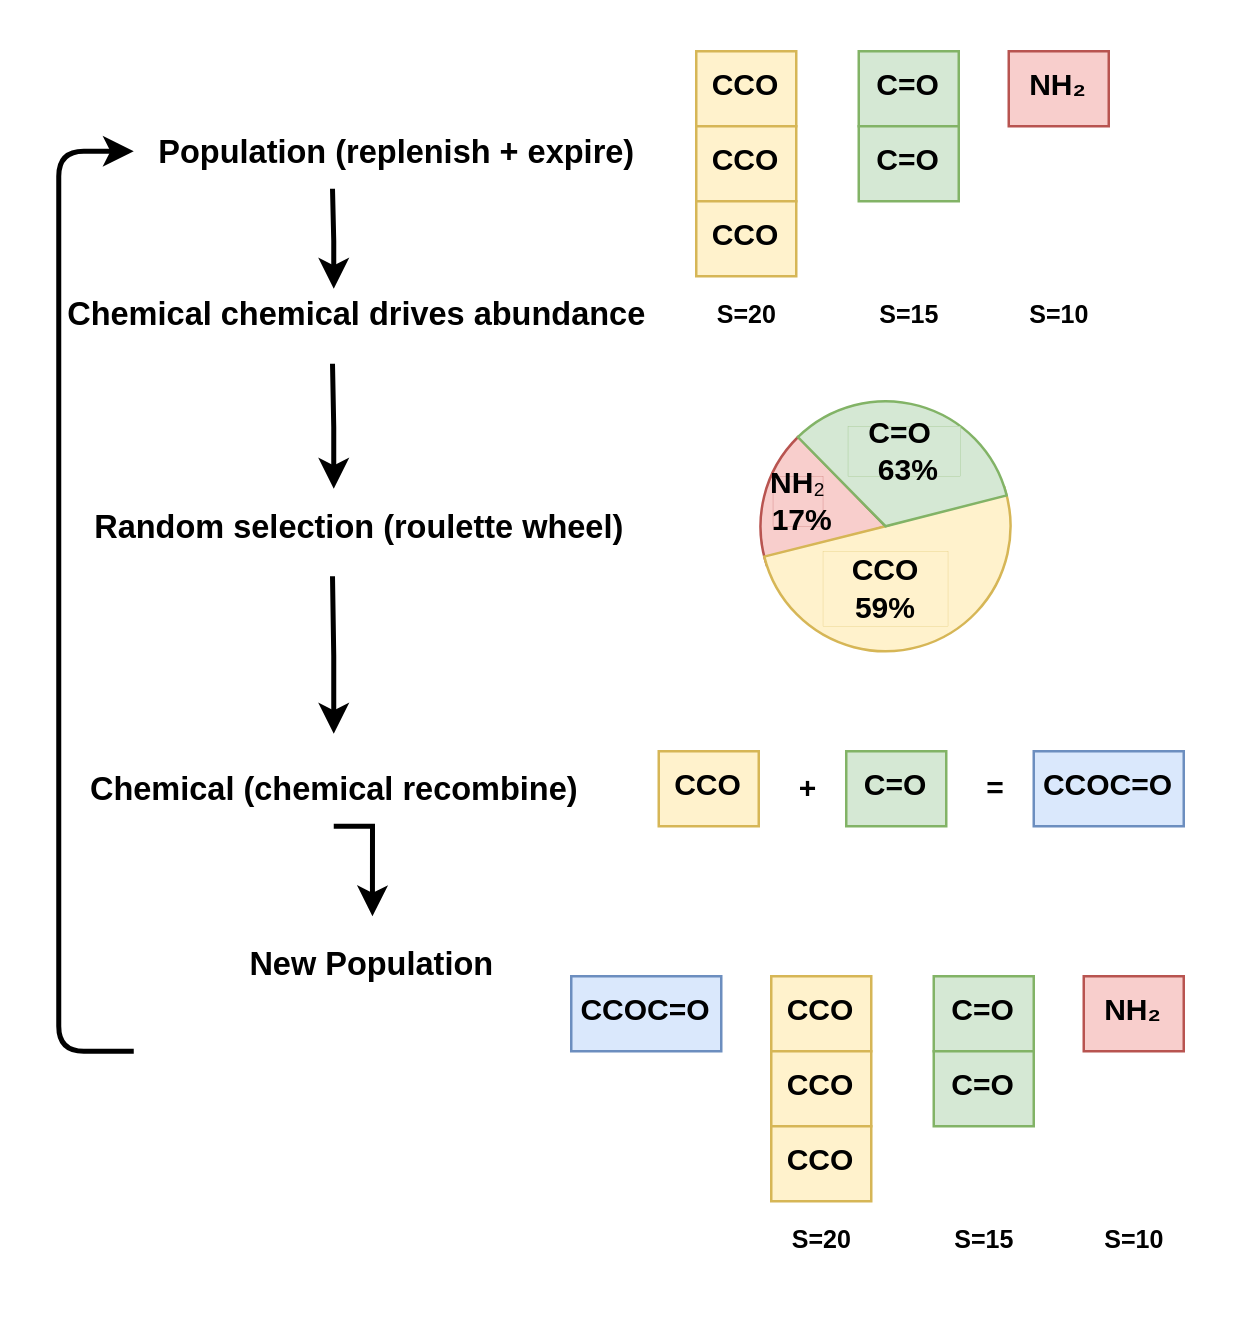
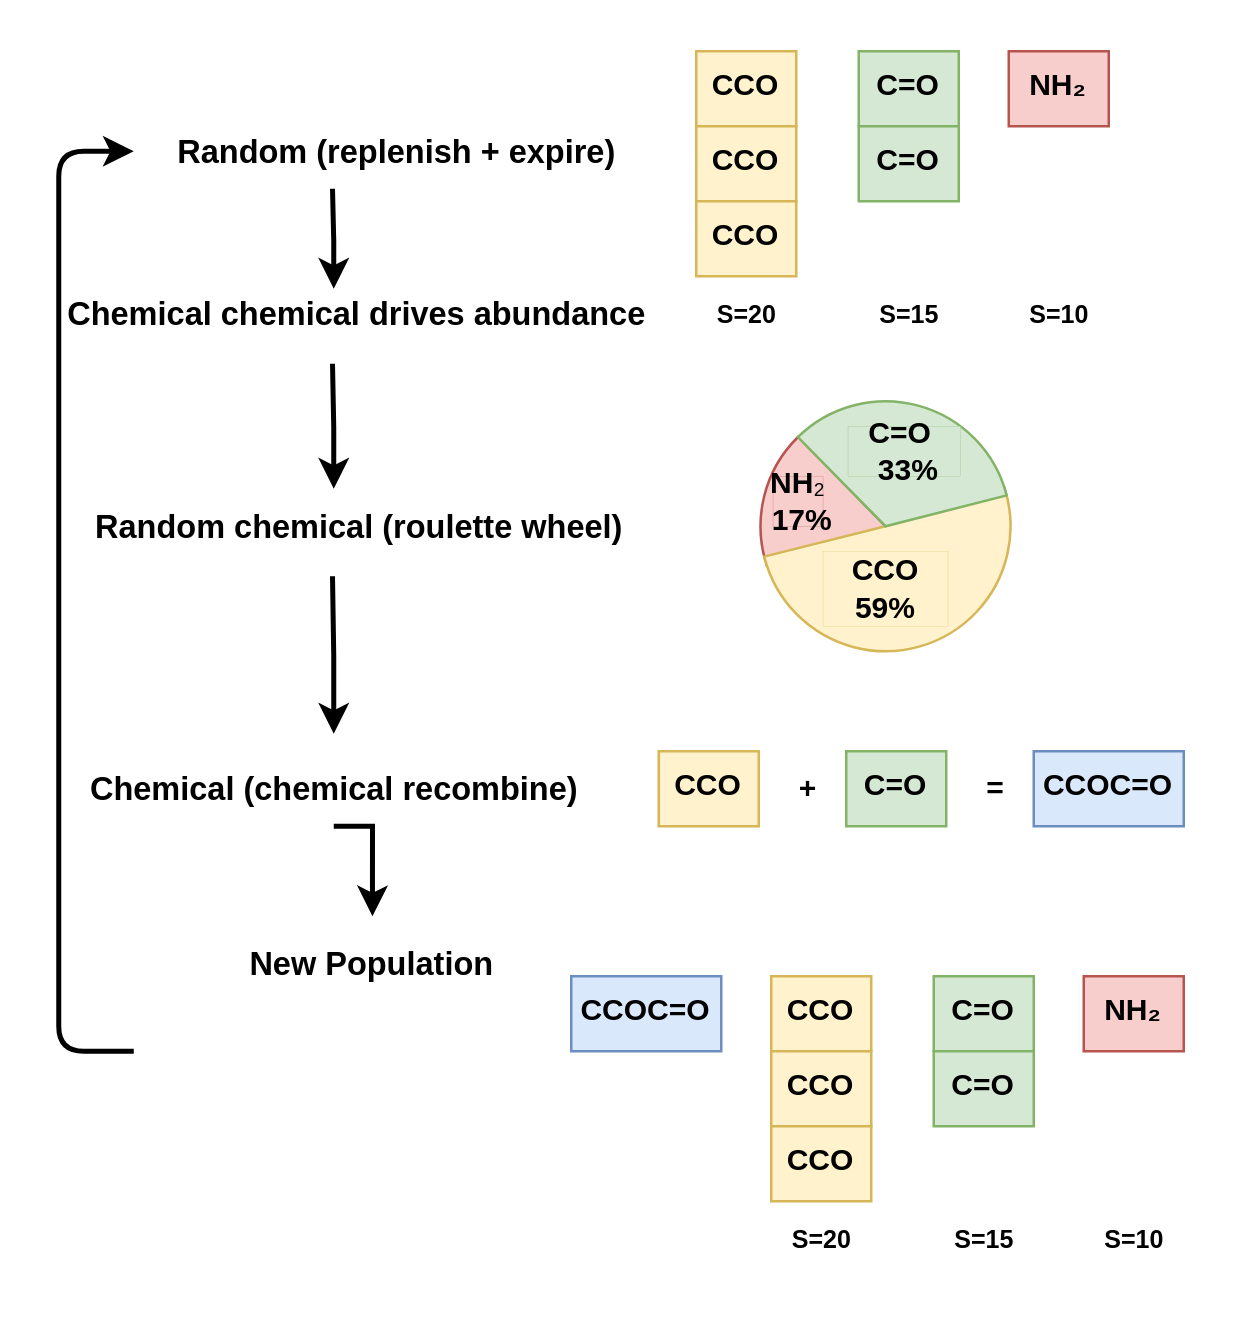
node "Population (replenish + expire)": label "Population (replenish + expire)" -> "Random (replenish + expire)"
node "C=O 63%": label "C=O 63%" -> "C=O 33%"
node "Random selection (roulette wheel)": label "Random selection (roulette wheel)" -> "Random chemical (roulette wheel)"
